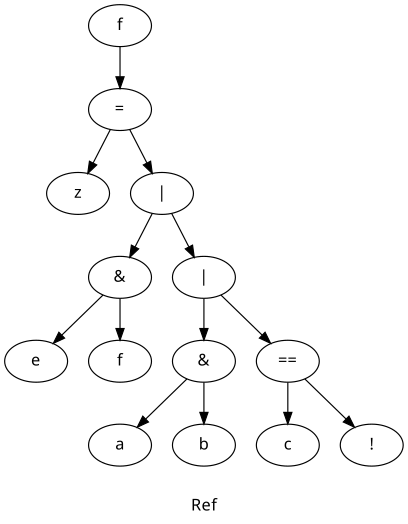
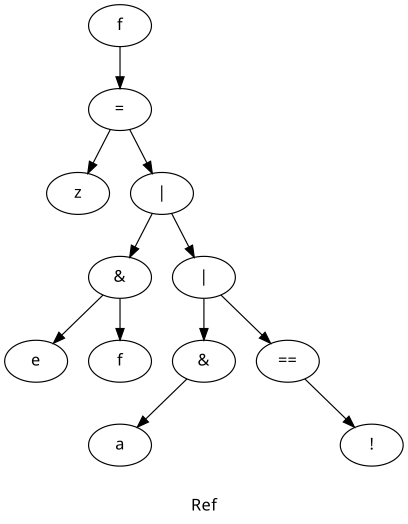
node "b": removed
node "c": removed
